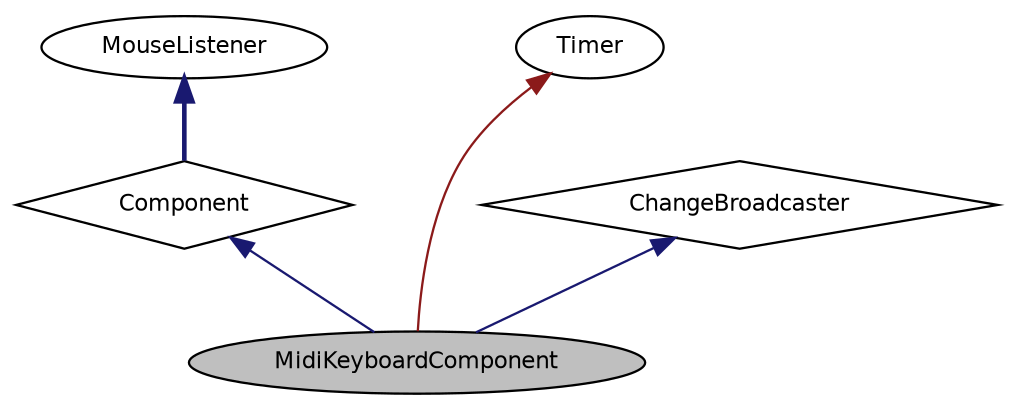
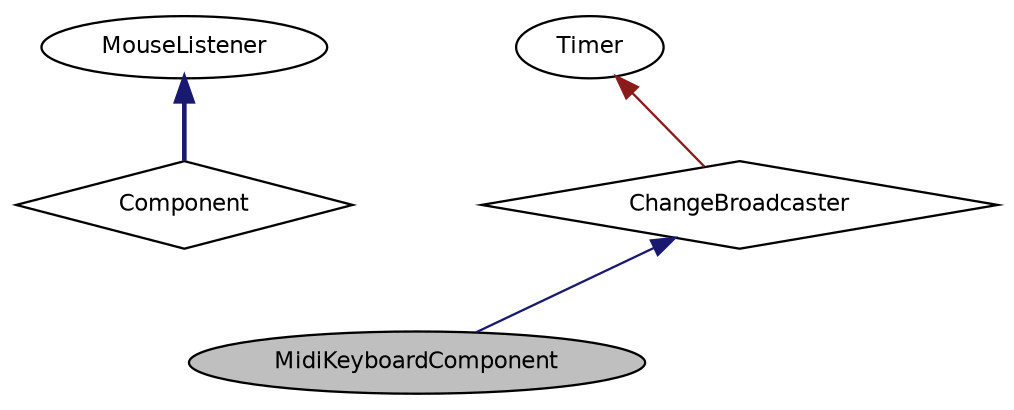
edge "MidiKeyboardComponent" -> "Timer": now "ChangeBroadcaster" -> "Timer"
edge "MidiKeyboardComponent" -> "Component": removed
